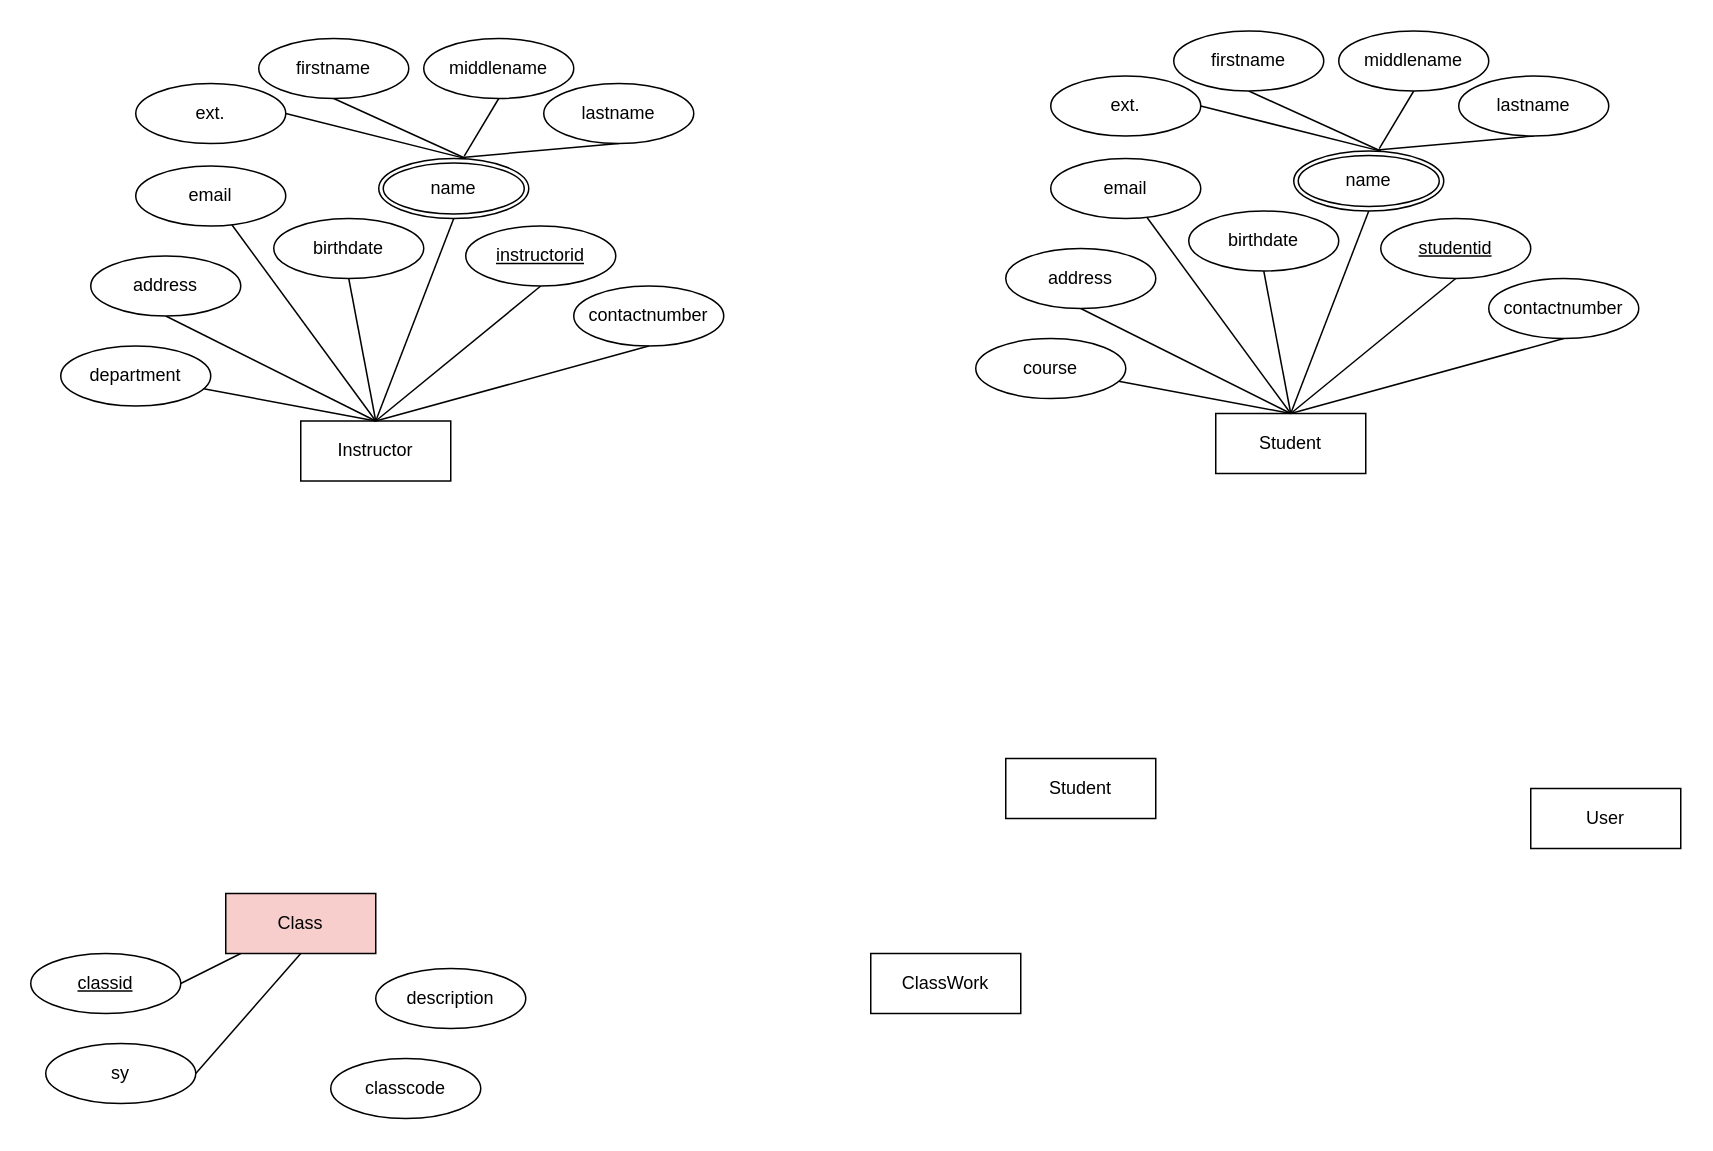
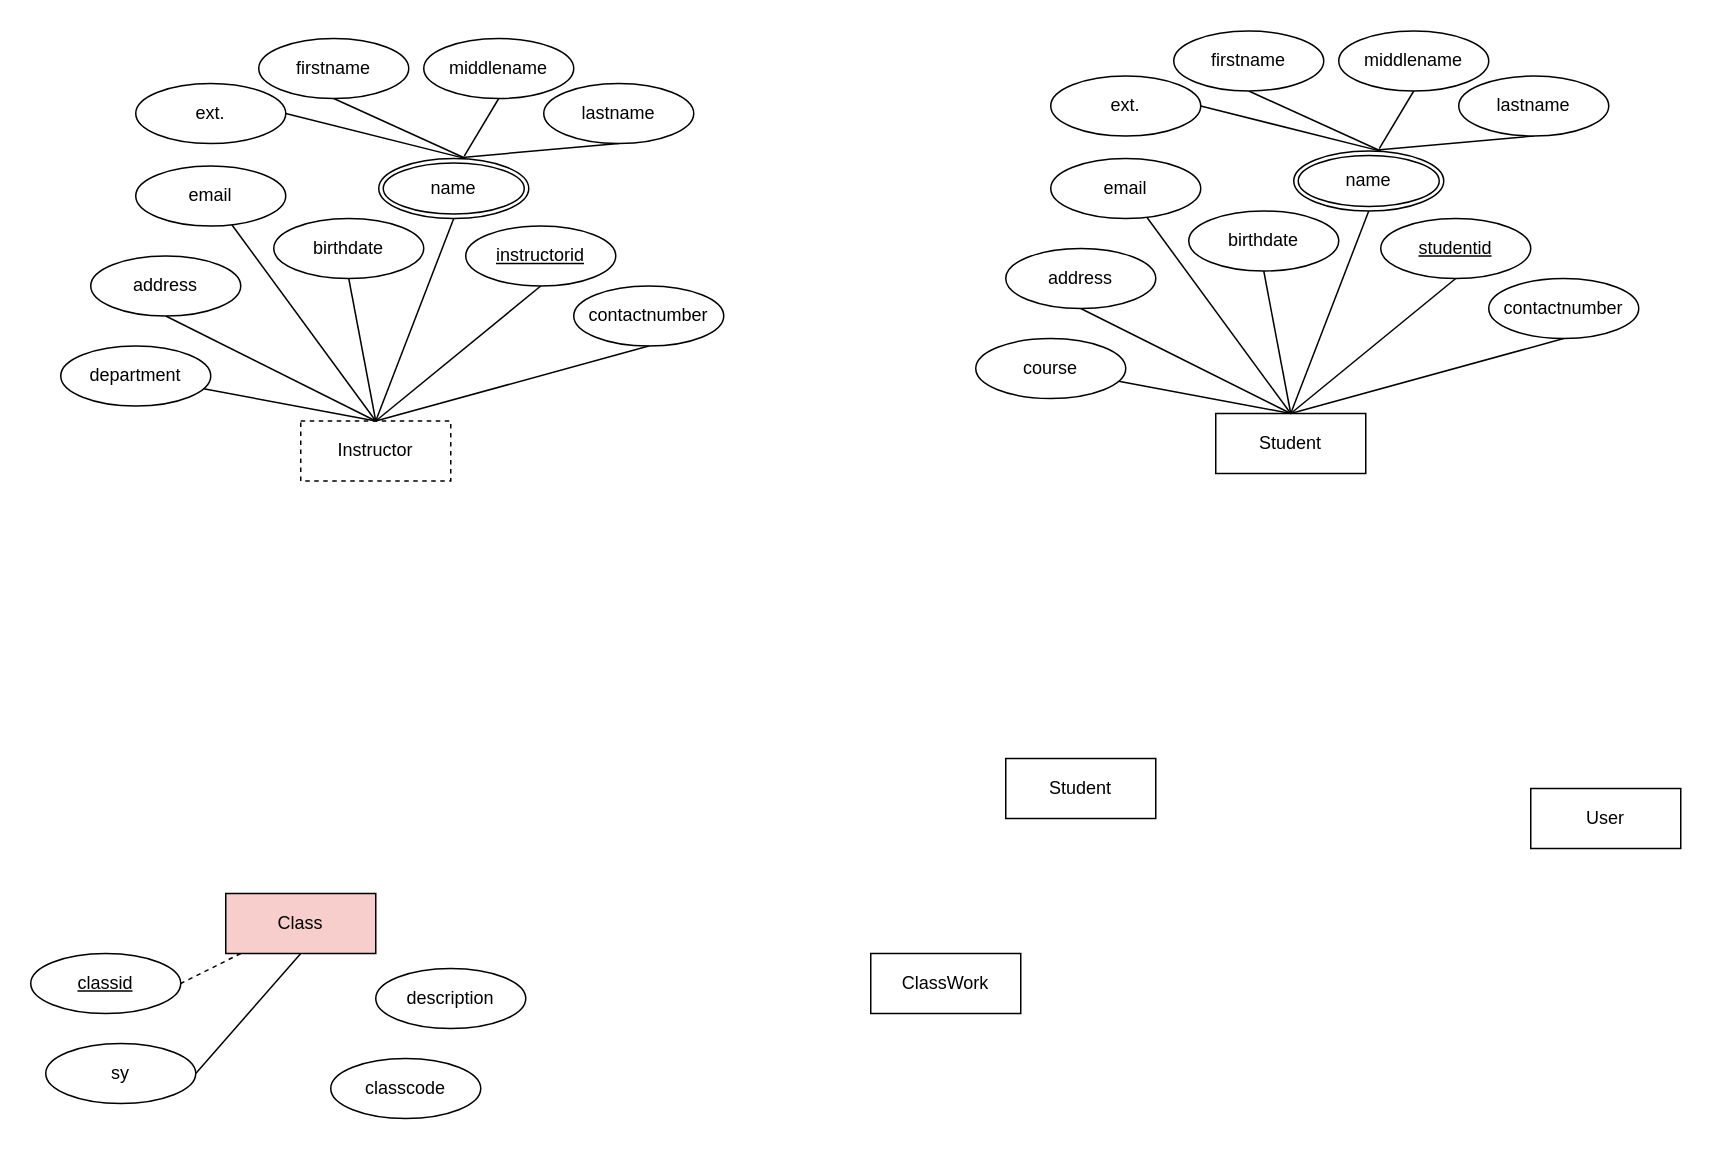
node "Instructor": style solid -> dashed
edge "Class" -- "classid": style solid -> dashed
